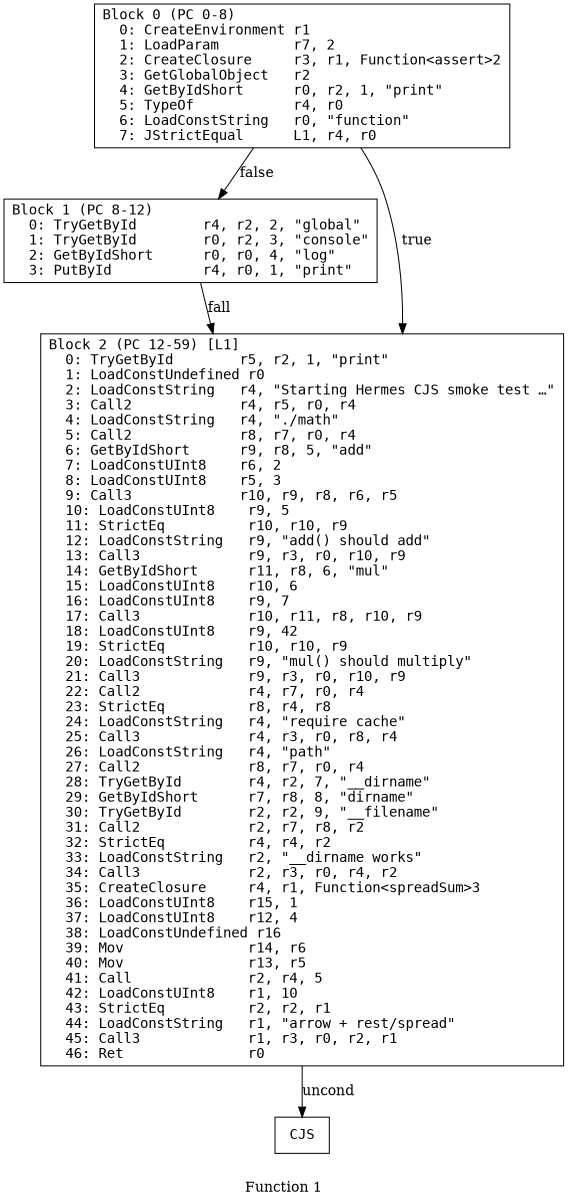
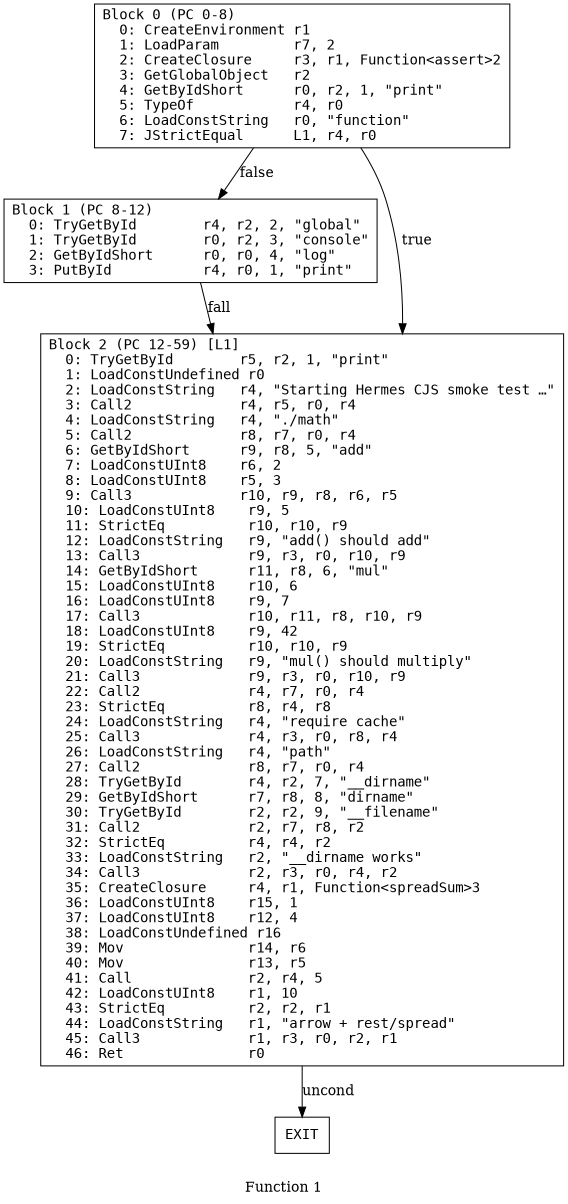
node "CJS": label "CJS" -> "EXIT"
